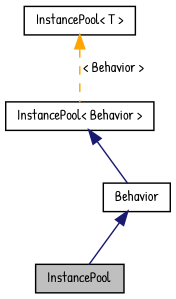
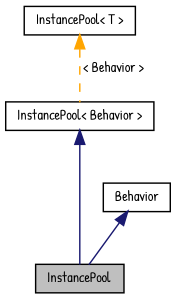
edge "Behavior" -> "InstancePool< Behavior >": now "InstancePool" -> "InstancePool< Behavior >"
